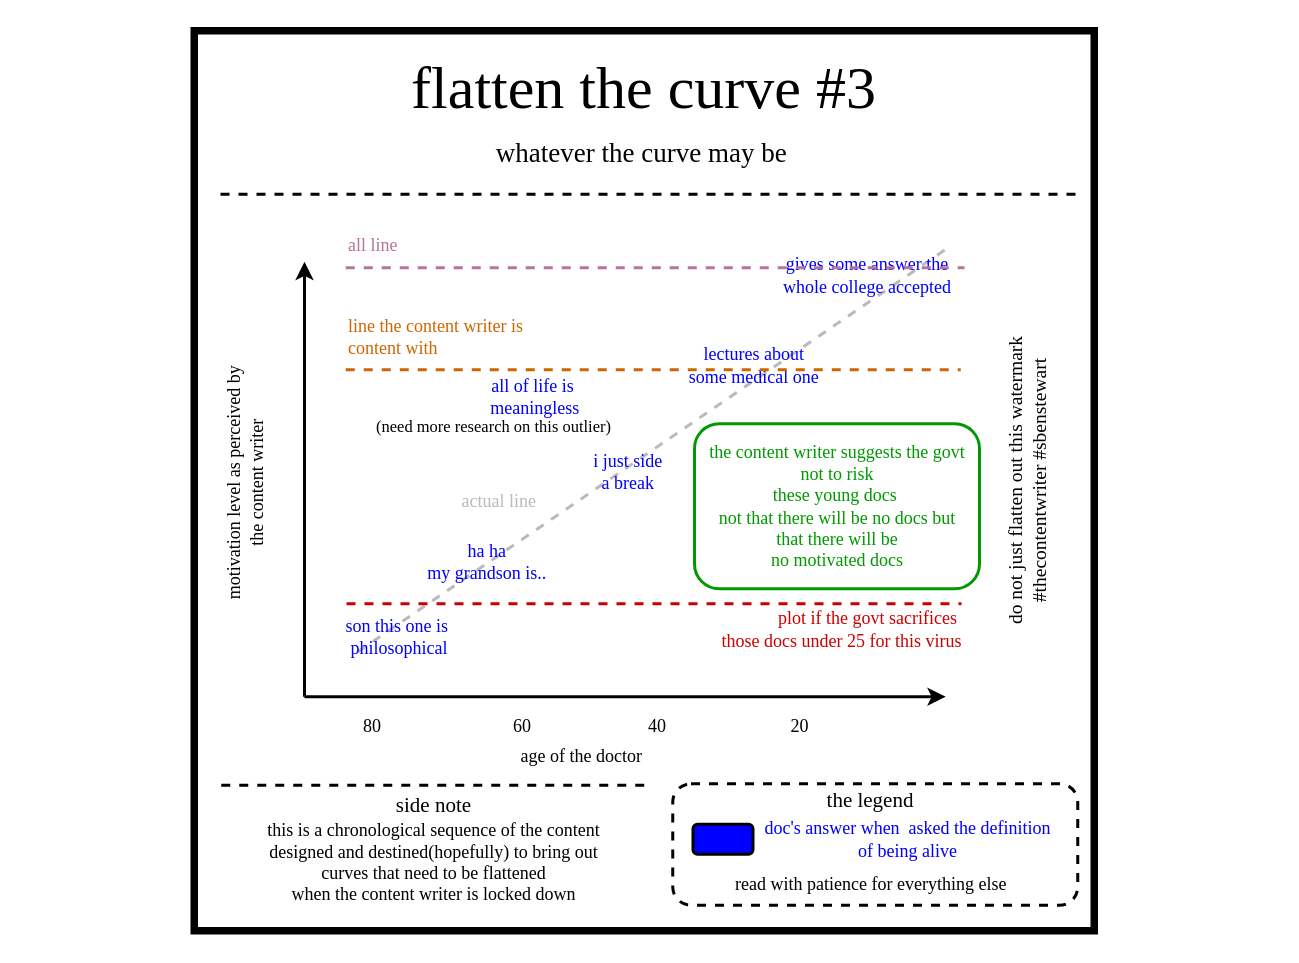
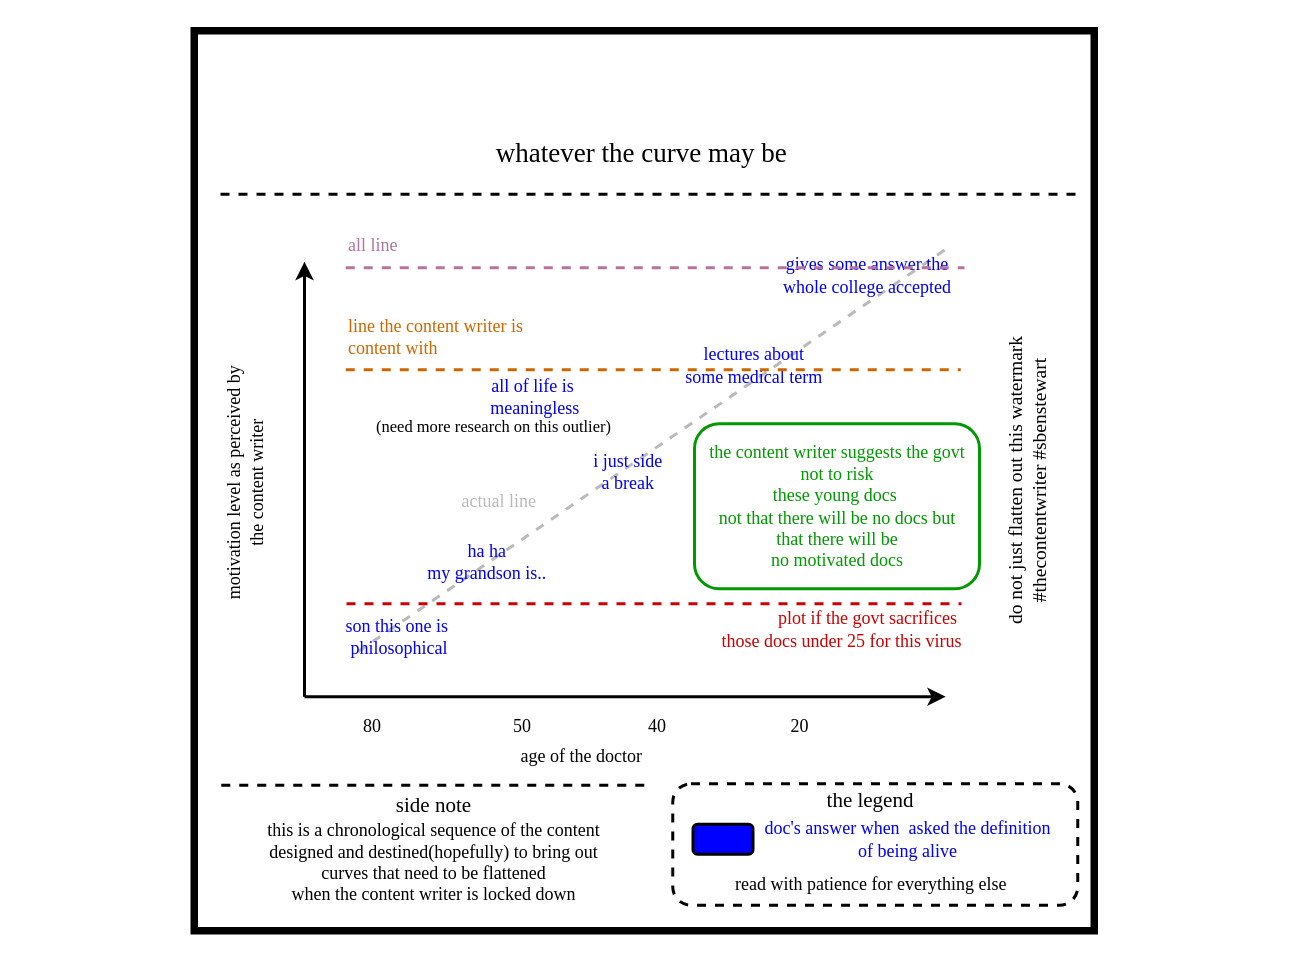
node "flatten the curve #3": removed
node "lectures about some medical one": label "lectures about some medical one" -> "lectures about some medical term"
node "60": label "60" -> "50"
